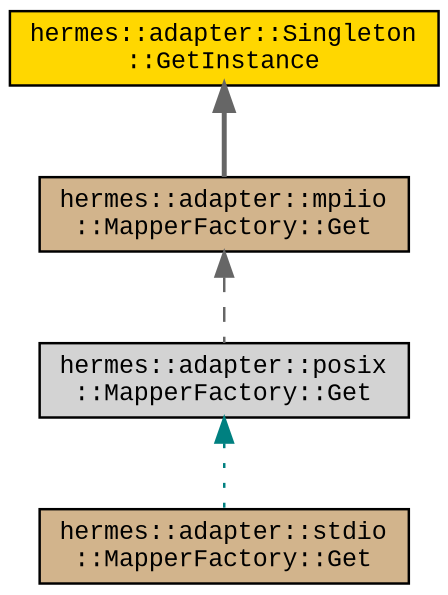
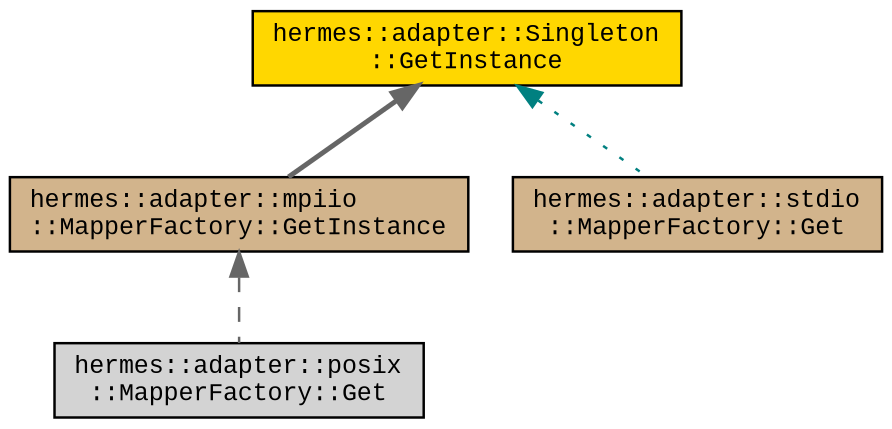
node "hermes::adapter::mpiio ::MapperFactory::Get": label "hermes::adapter::mpiio ::MapperFactory::Get" -> "hermes::adapter::mpiio ::MapperFactory::GetInstance"
edge "hermes::adapter::stdio ::MapperFactory::Get" -> "hermes::adapter::posix ::MapperFactory::Get": now "hermes::adapter::stdio ::MapperFactory::Get" -> "hermes::adapter::Singleton ::GetInstance"
